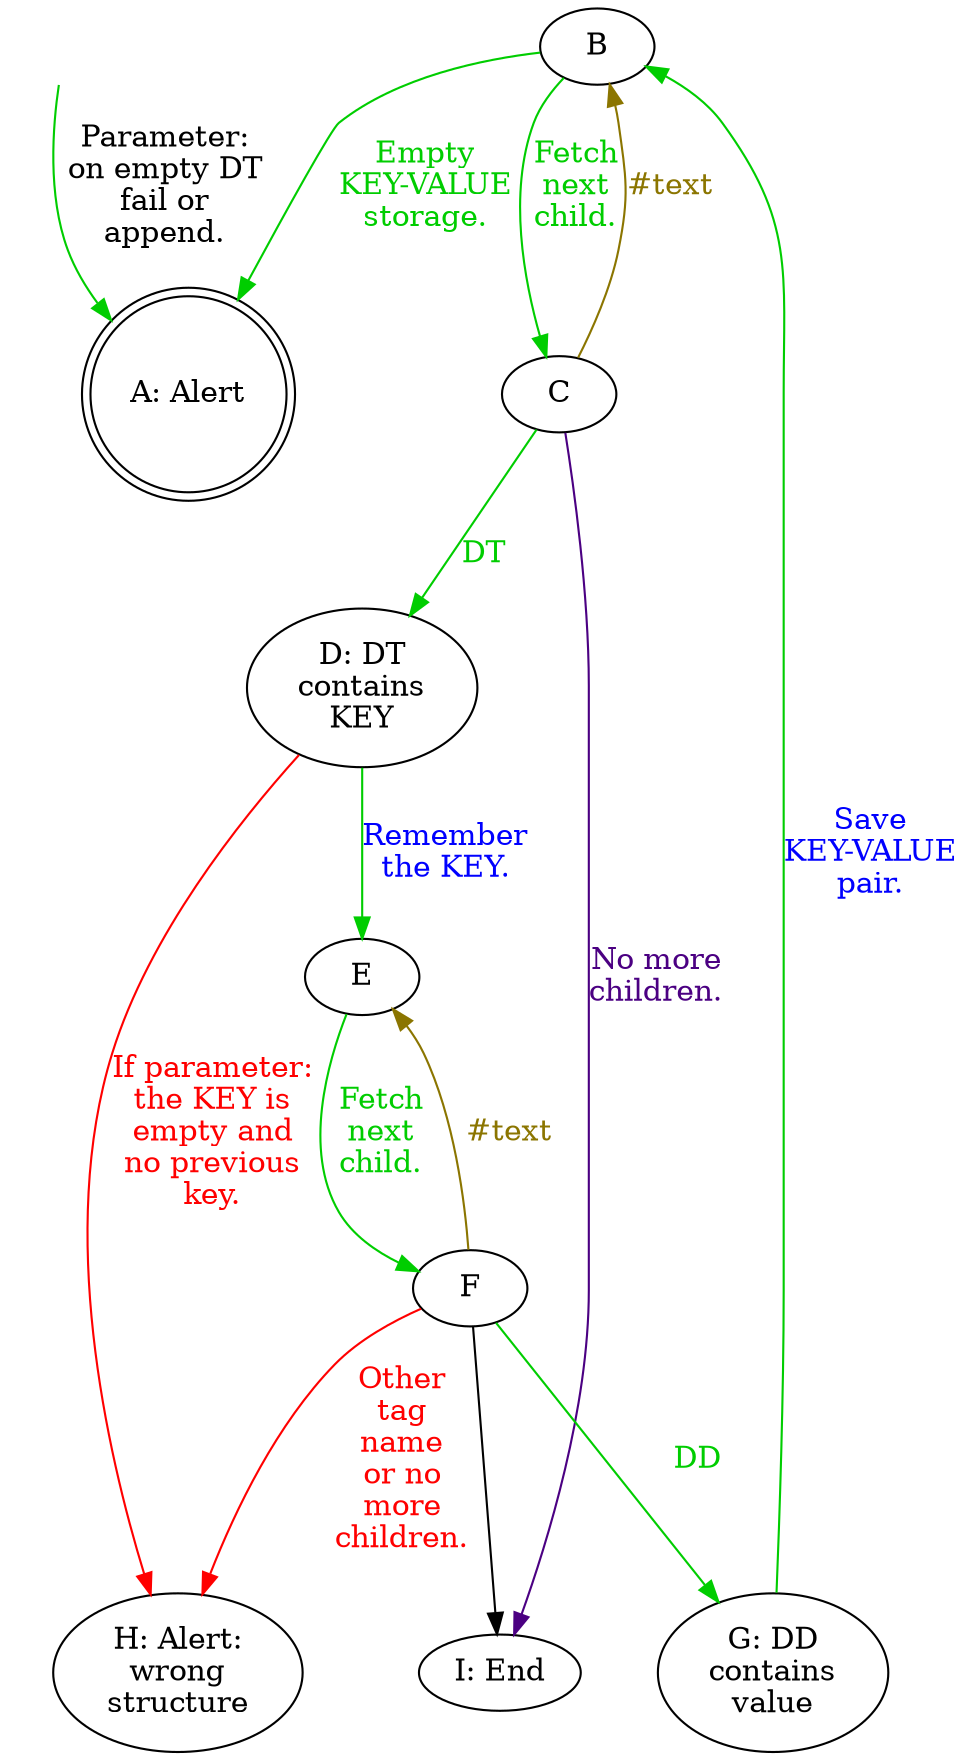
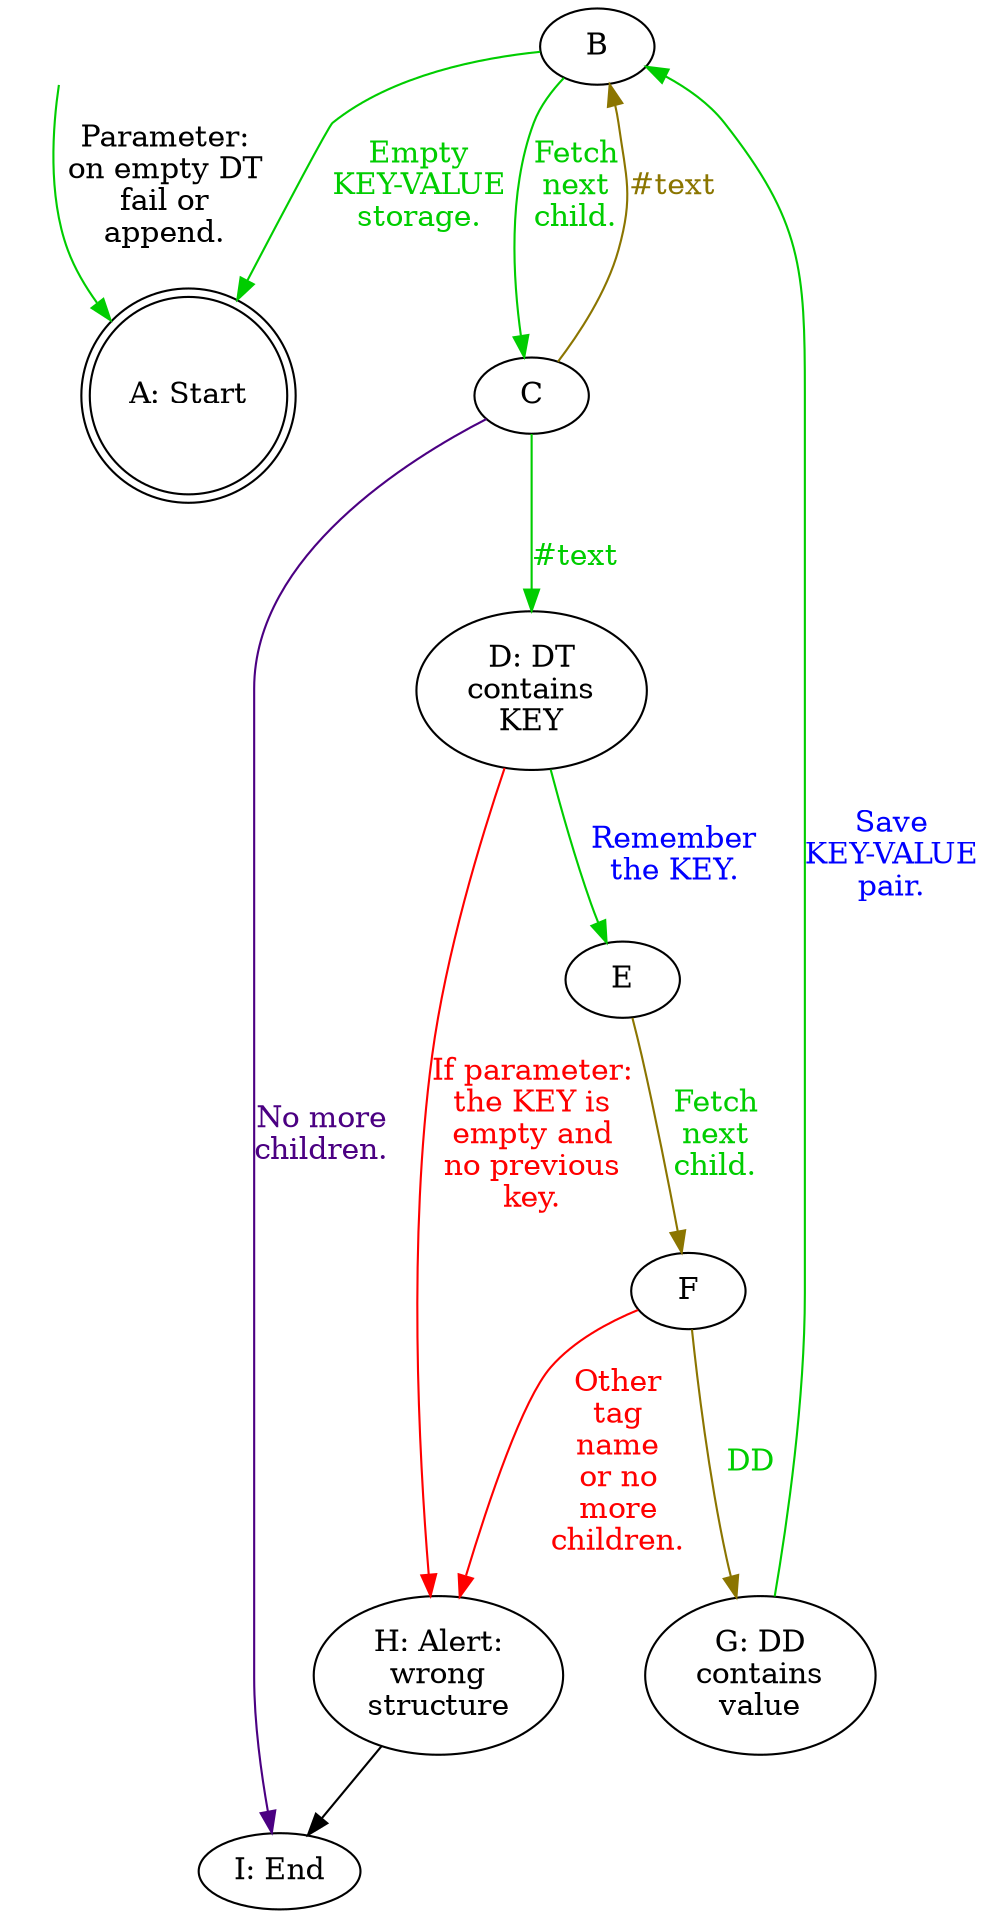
node "A: Alert": label "A: Alert" -> "A: Start"
edge "C" -> "D: DT contains KEY": label "DT" -> "#text"
edge "F" -> "E": removed, label "#text"
edge "E" -> "F": color green3 -> gold4
edge "F" -> "G: DD contains value": color green3 -> gold4
edge "F" -> "I: End": now "H: Alert: wrong structure" -> "I: End"
